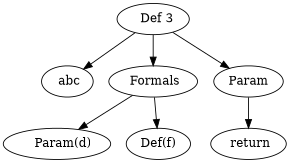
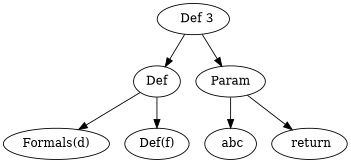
edge "Def 3" -> "abc": now "Param" -> "abc"
node "Formals": label "Formals" -> "Def"
node "Param(d)": label "Param(d)" -> "Formals(d)"
